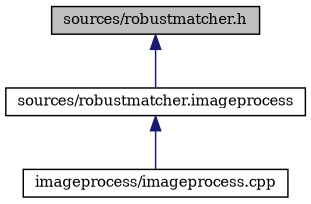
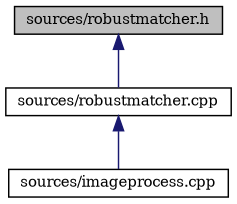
node "sources/robustmatcher.imageprocess": label "sources/robustmatcher.imageprocess" -> "sources/robustmatcher.cpp"
node "imageprocess/imageprocess.cpp": label "imageprocess/imageprocess.cpp" -> "sources/imageprocess.cpp"
